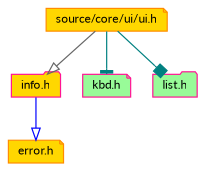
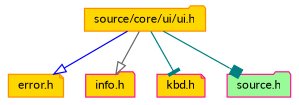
node "source/core/ui/ui.h": shape note -> folder
node "kbd.h": fillcolor palegreen -> gold
node "list.h": label "list.h" -> "source.h"
edge "info.h" -> "error.h": now "source/core/ui/ui.h" -> "error.h"
